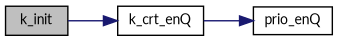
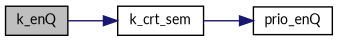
node "k_init": label "k_init" -> "k_enQ"
node "k_crt_enQ": label "k_crt_enQ" -> "k_crt_sem"
